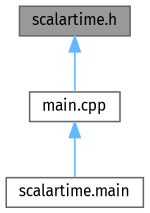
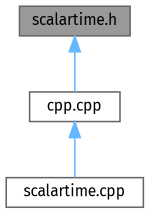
node "main.cpp": label "main.cpp" -> "cpp.cpp"
node "scalartime.main": label "scalartime.main" -> "scalartime.cpp"
